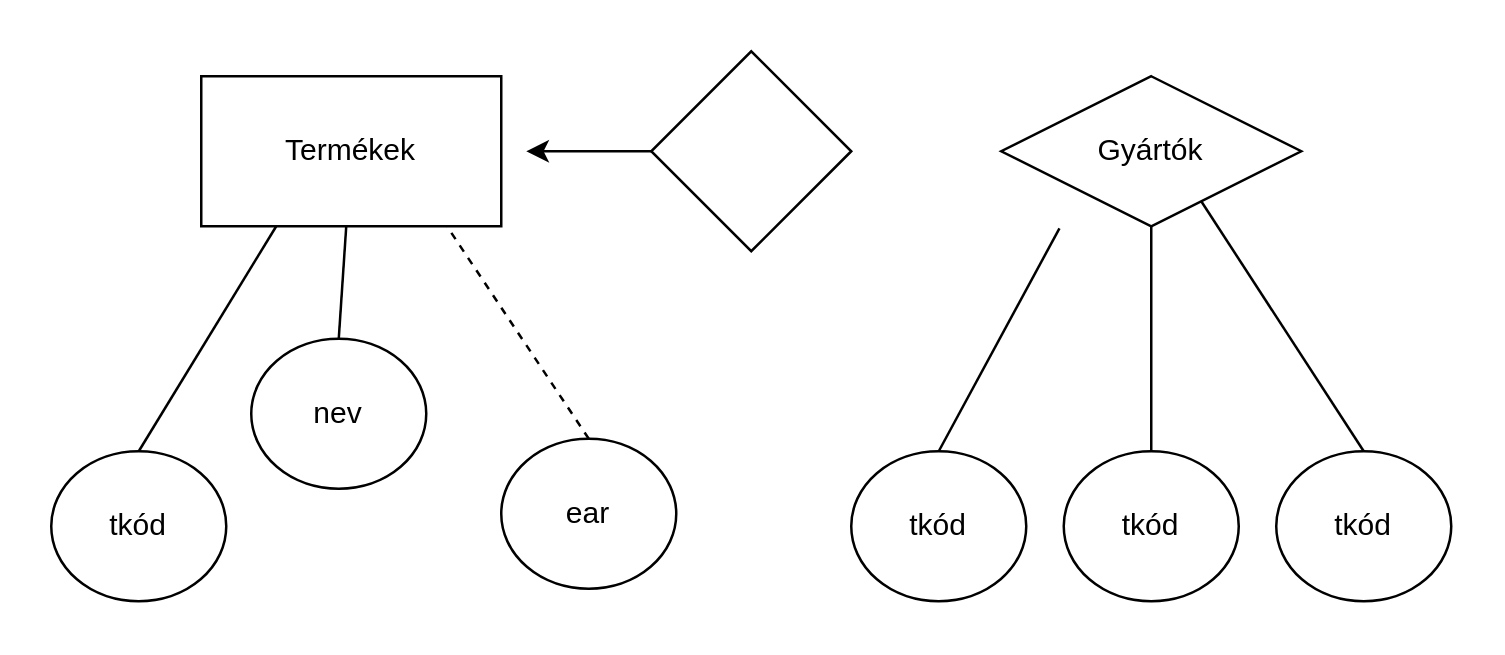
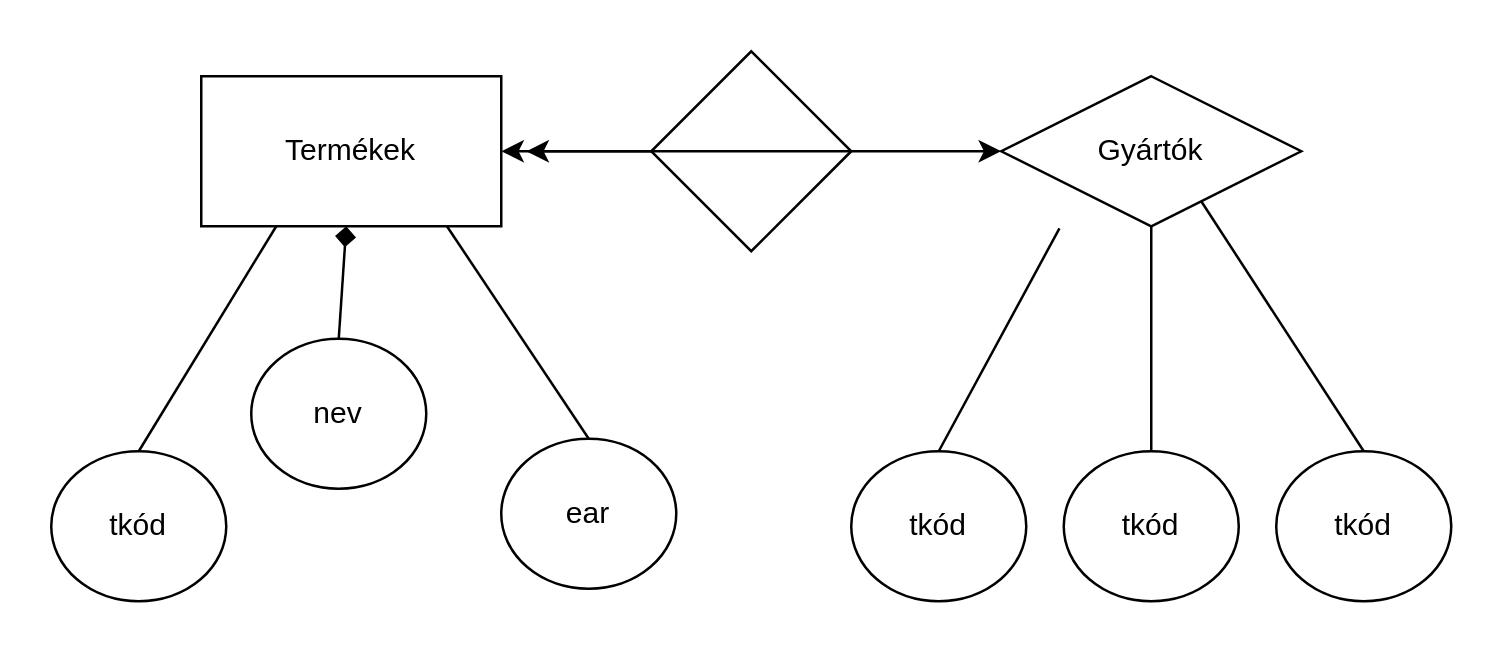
edge "Termékek" -- "Gyártók": added
edge "Termékek" -- "nev": arrowhead none -> diamond
edge "Termékek" -- "ear": style dashed -> solid
